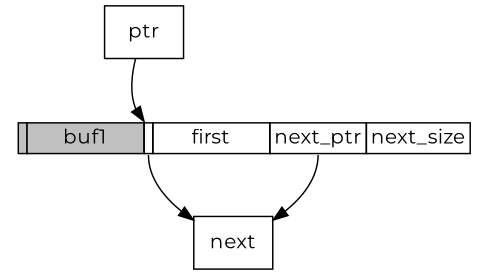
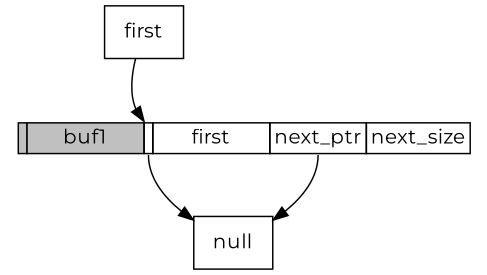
node "ptr": label "ptr" -> "first"
node "next": label "next" -> "null"
